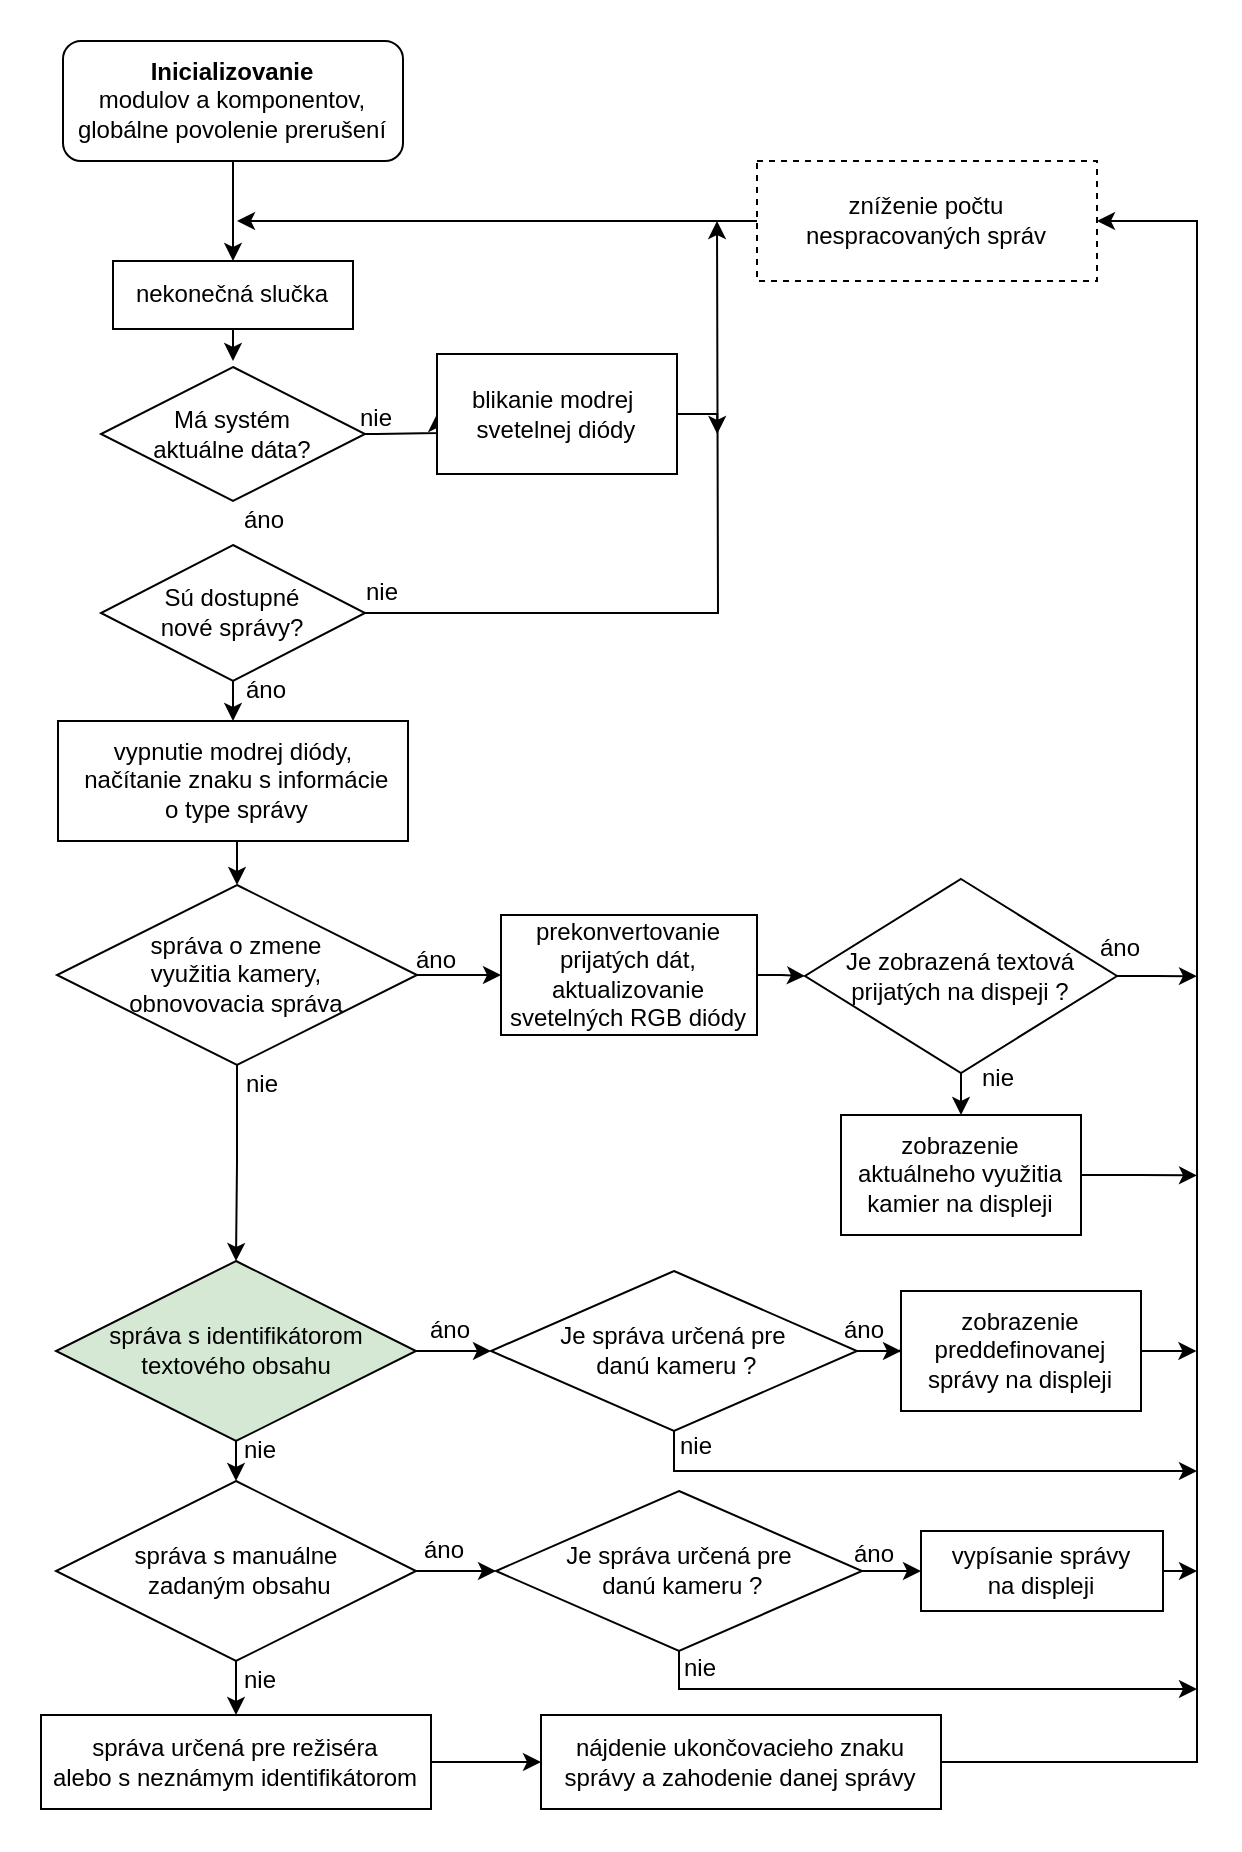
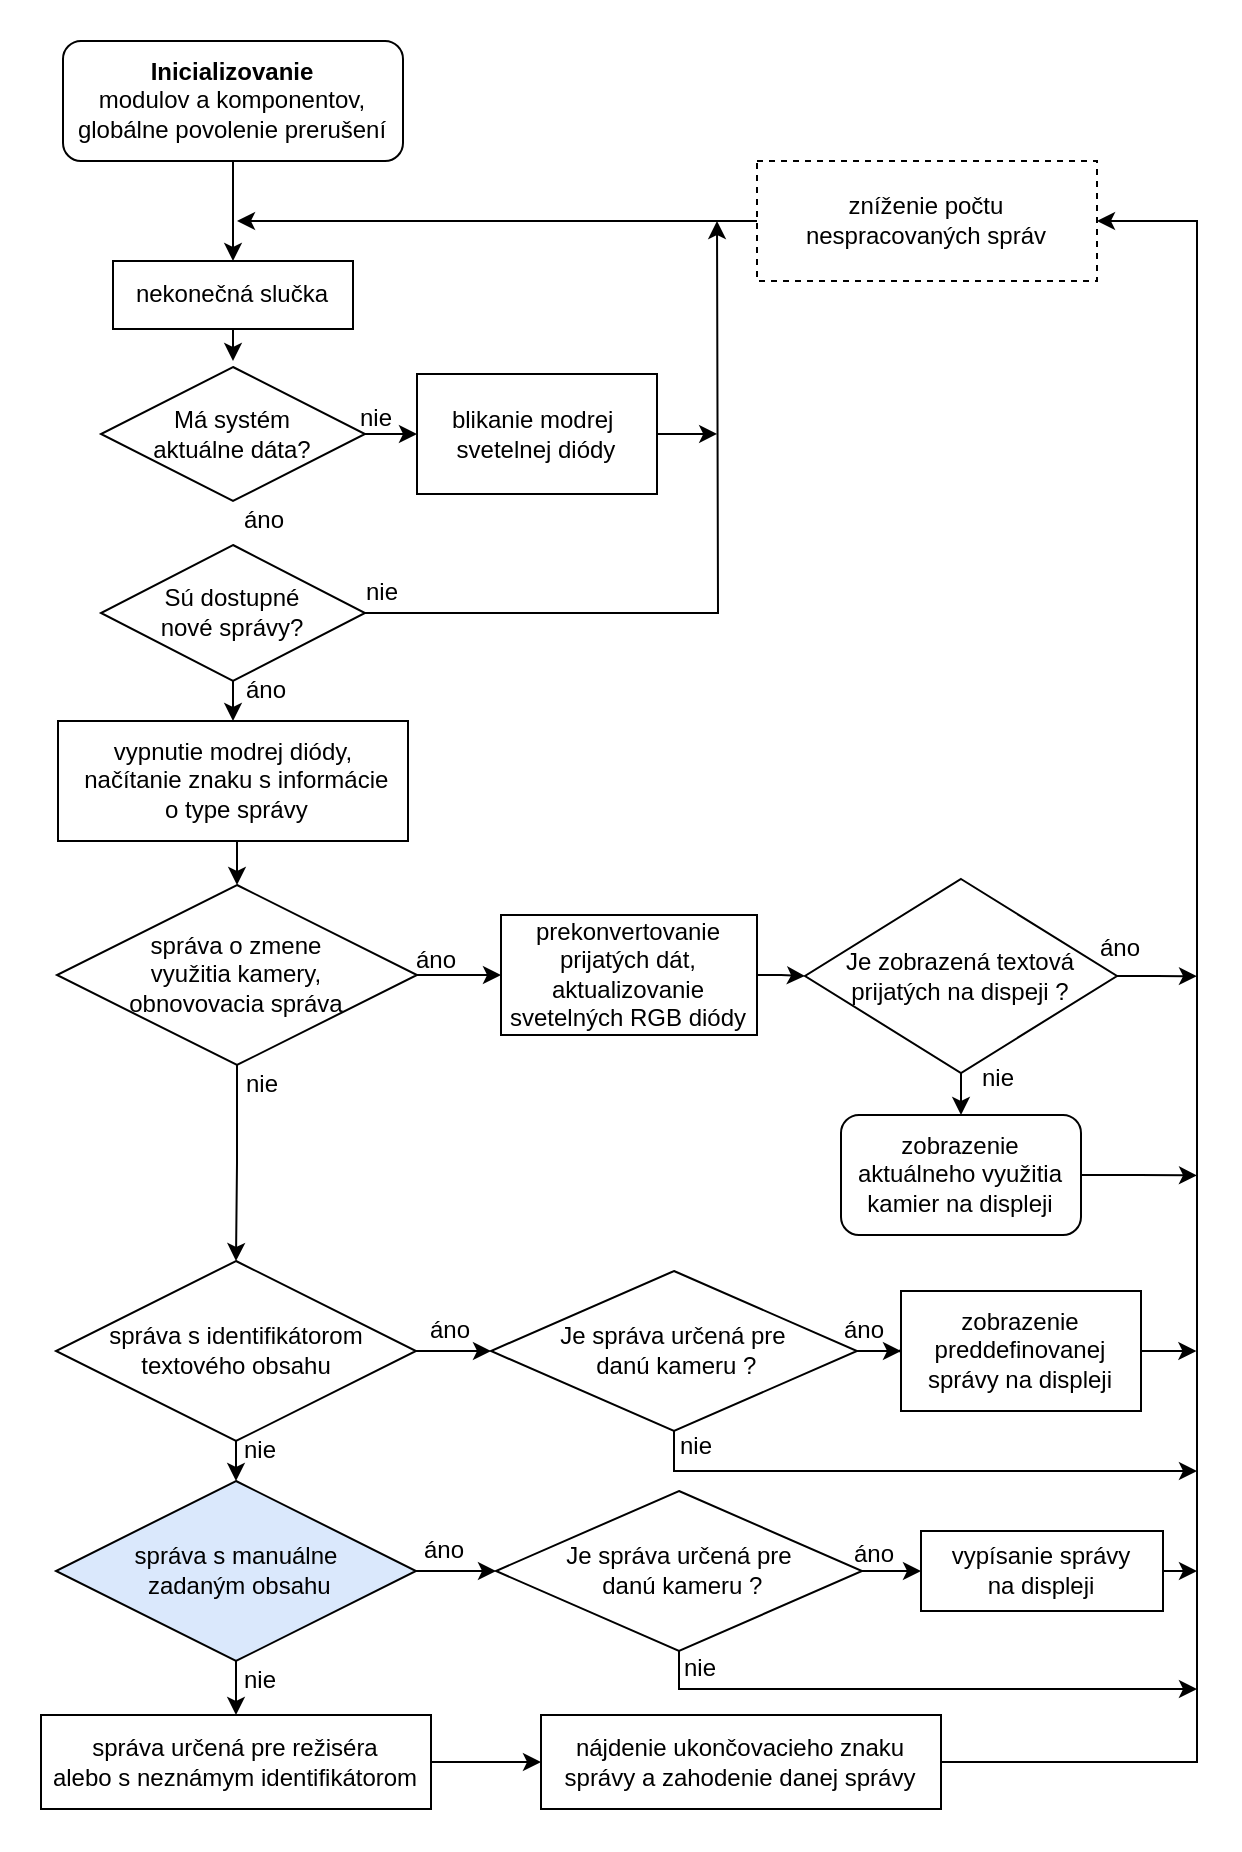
node "blikanie modrej svetelnej diódy": moved (557, 414) -> (537, 434)
node "zobrazenie aktuálneho využitia kamier na displeji": shape rectangle -> rounded rectangle
node "správa s identifikátorom textového obsahu": fillcolor #d5e8d4 -> #ffffff
node "správa s manuálne zadaným obsahu": fillcolor #ffffff -> #dae8fc
